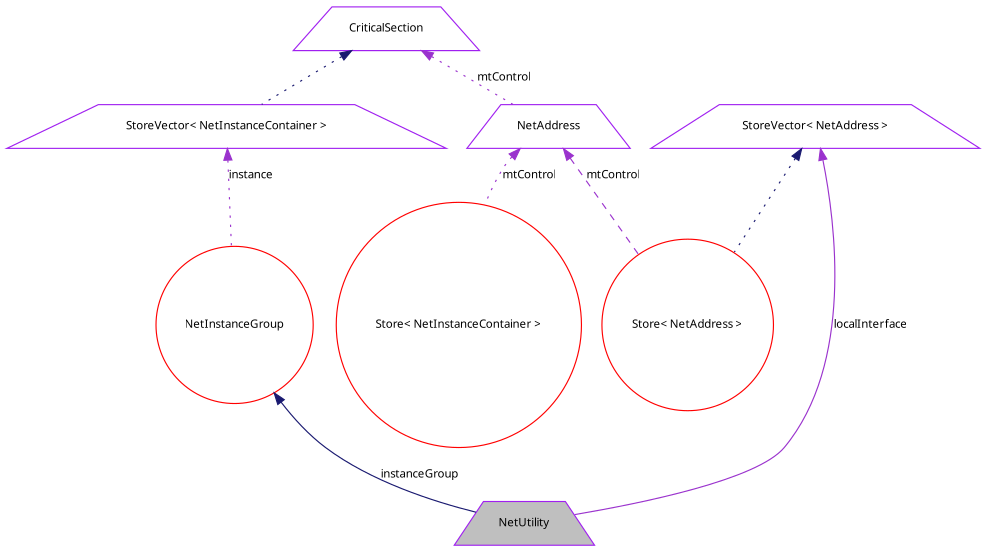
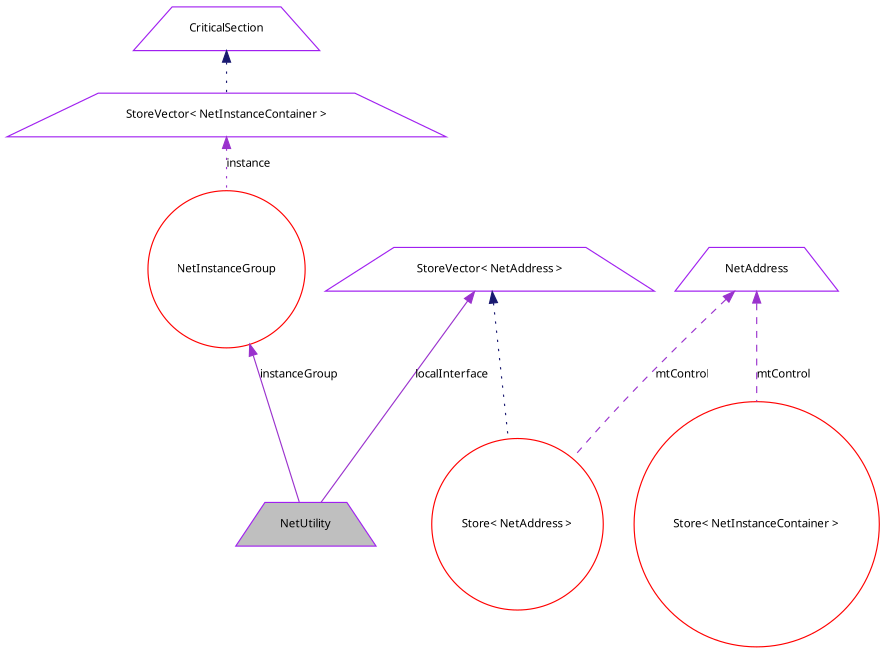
edge "NetAddress" -> "CriticalSection": removed, label "mtControl"
edge "Store< NetInstanceContainer >" -> "NetAddress": style dotted -> dashed
edge "NetUtility" -> "NetInstanceGroup": color midnightblue -> darkorchid3
